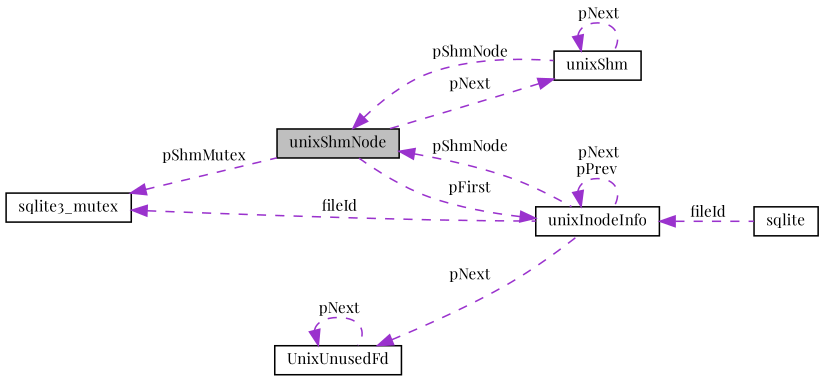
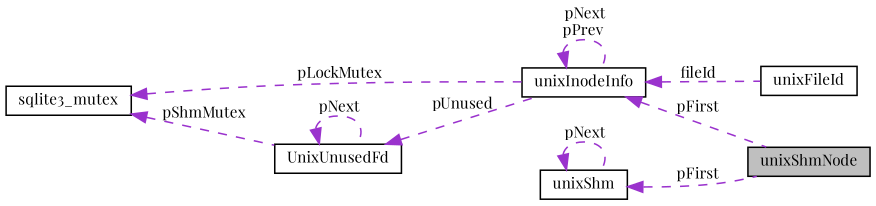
edge "unixShm" -> "unixShmNode": removed, label "pShmNode"
edge "unixShmNode" -> "unixShm": label " pNext" -> " pFirst"
edge "unixInodeInfo" -> "unixShmNode": removed, label "pShmNode"
edge "unixShmNode" -> "sqlite3_mutex": now "UnixUnusedFd" -> "sqlite3_mutex"
edge "unixInodeInfo" -> "sqlite3_mutex": label " fileId" -> " pLockMutex"
node "sqlite": label "sqlite" -> "unixFileId"
edge "unixInodeInfo" -> "UnixUnusedFd": label " pNext" -> " pUnused"
